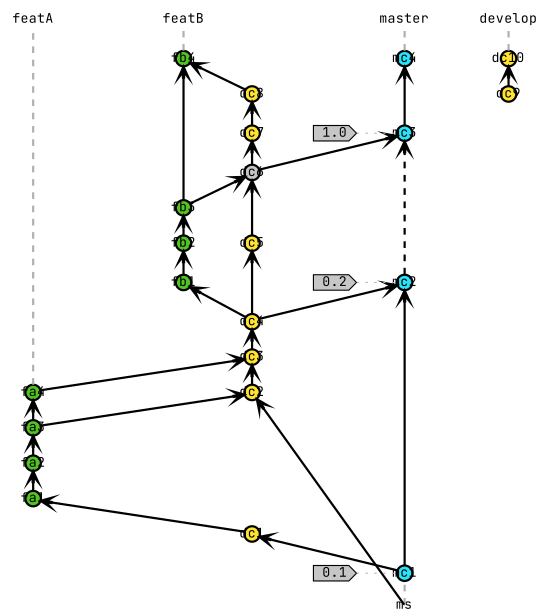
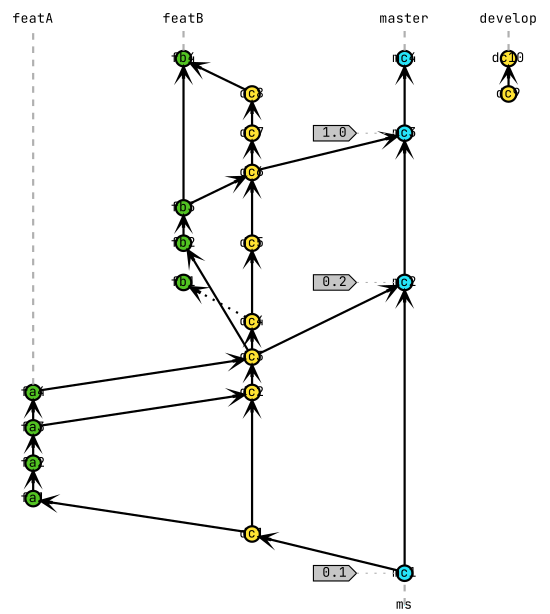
node "dc6": fillcolor #c6c6c6 -> #ffe333
edge "mc2" -> "mc3": style dashed -> solid
edge "fb1" -> "fb2": now "dc3" -> "fb2"
edge "dc4" -> "mc2": now "dc3" -> "mc2"
edge "dc4" -> "fb1": style solid -> dotted
edge "ms" -> "dc2": now "dc1" -> "dc2"
